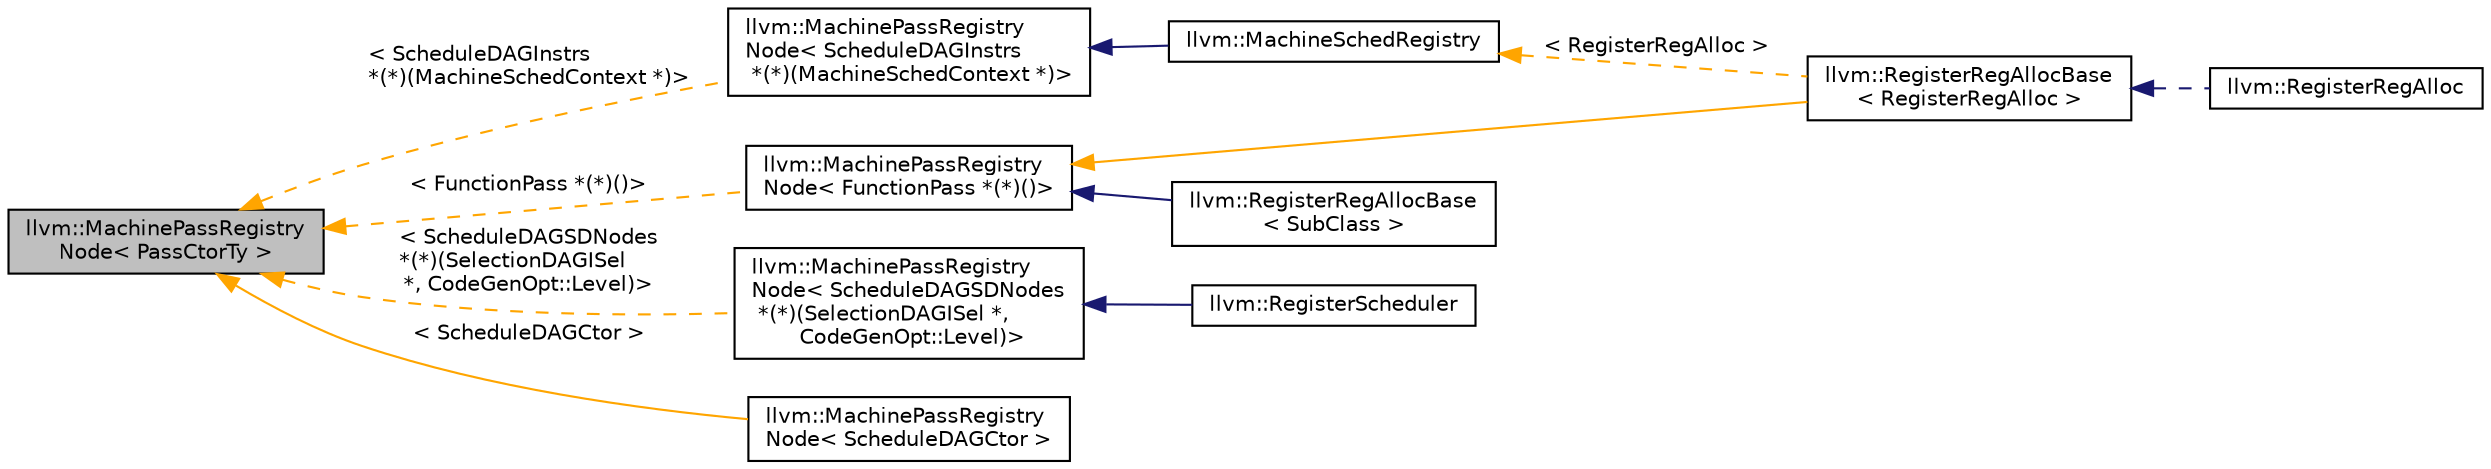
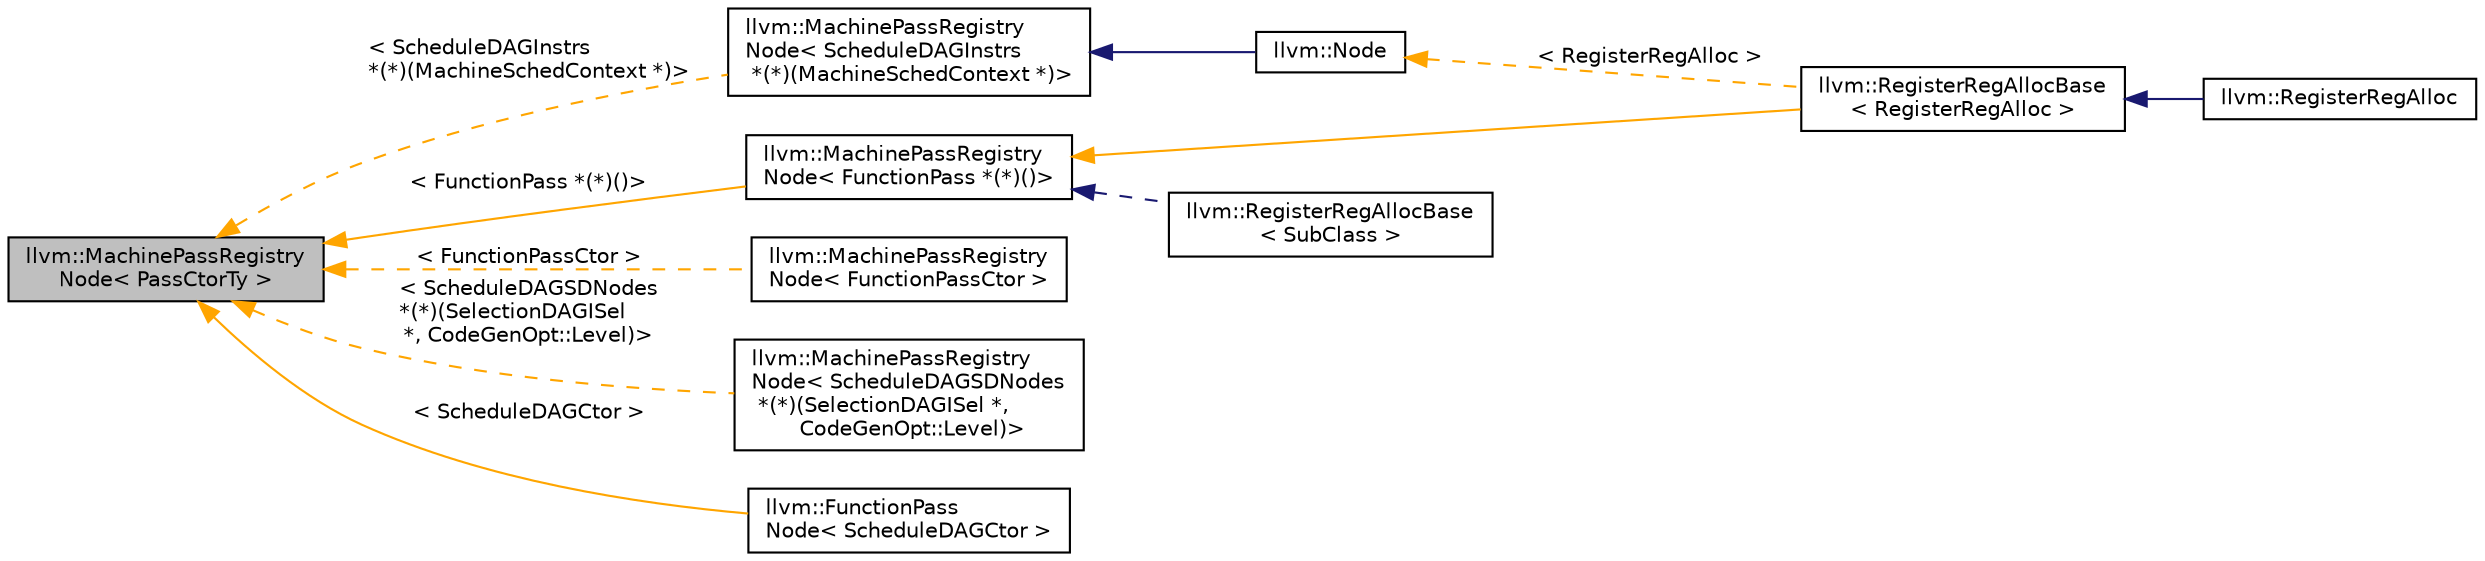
node "llvm::MachineSchedRegistry": label "llvm::MachineSchedRegistry" -> "llvm::Node"
edge "llvm::RegisterRegAlloc" -> "llvm::RegisterRegAllocBase < RegisterRegAlloc >": style dashed -> solid
edge "llvm::RegisterRegAllocBase < SubClass >" -> "llvm::MachinePassRegistry Node< FunctionPass *(*)()>": style solid -> dashed
edge "llvm::MachinePassRegistry Node< FunctionPass *(*)()>" -> "llvm::MachinePassRegistry Node< PassCtorTy >": style dashed -> solid
node "llvm::MachinePassRegistry Node< FunctionPassCtor >": added
node "llvm::RegisterScheduler": removed
node "llvm::MachinePassRegistry Node< ScheduleDAGCtor >": label "llvm::MachinePassRegistry Node< ScheduleDAGCtor >" -> "llvm::FunctionPass Node< ScheduleDAGCtor >"
